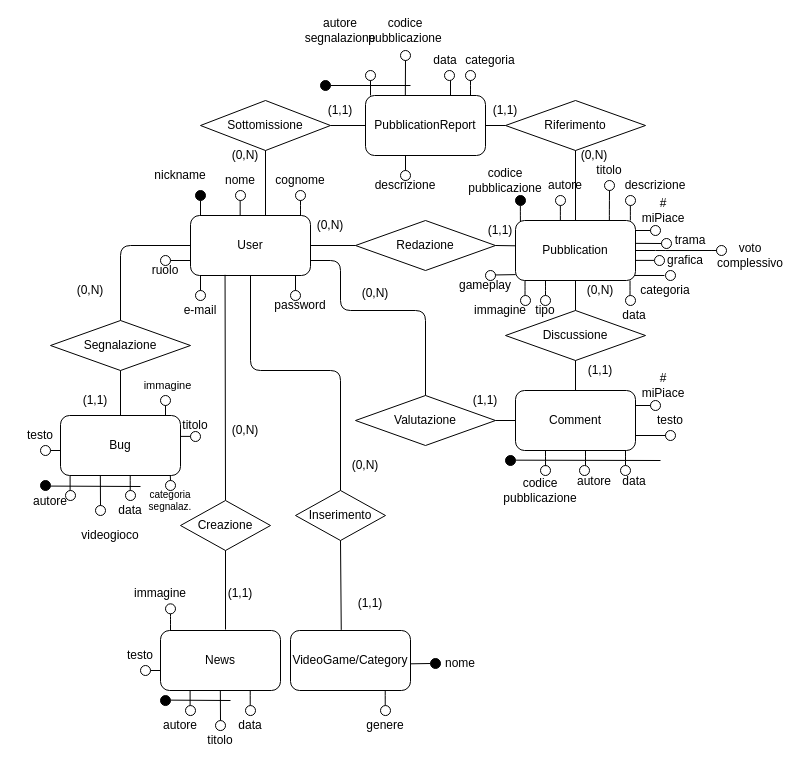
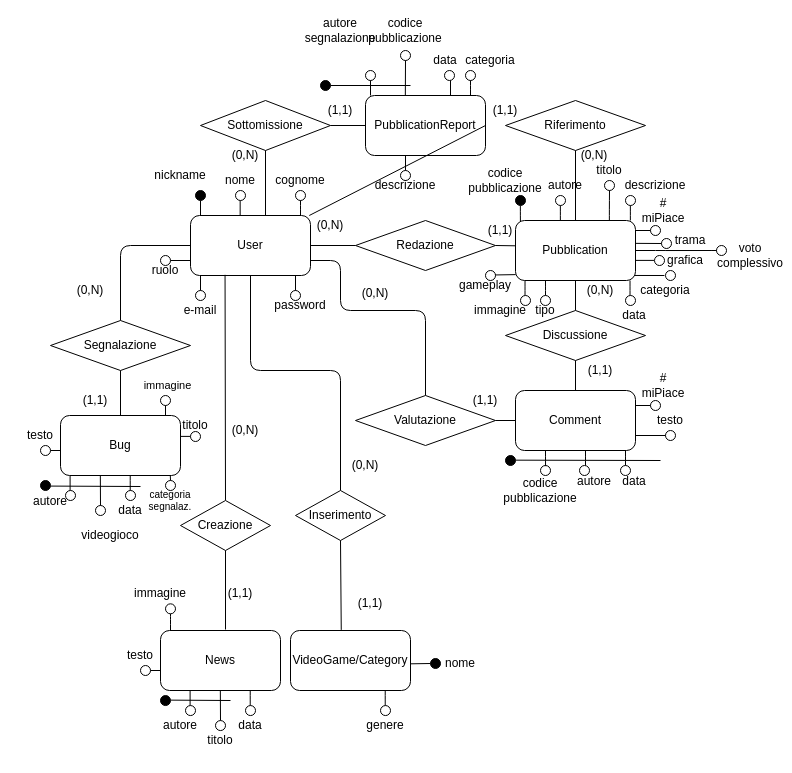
edge "PubblicationReport" -- "Riferimento": now "PubblicationReport" -- "User"
